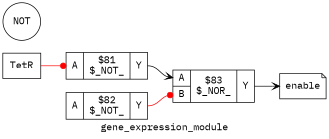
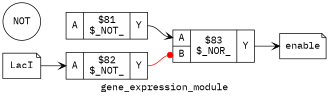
node "LacI": added
node "TetR": removed
